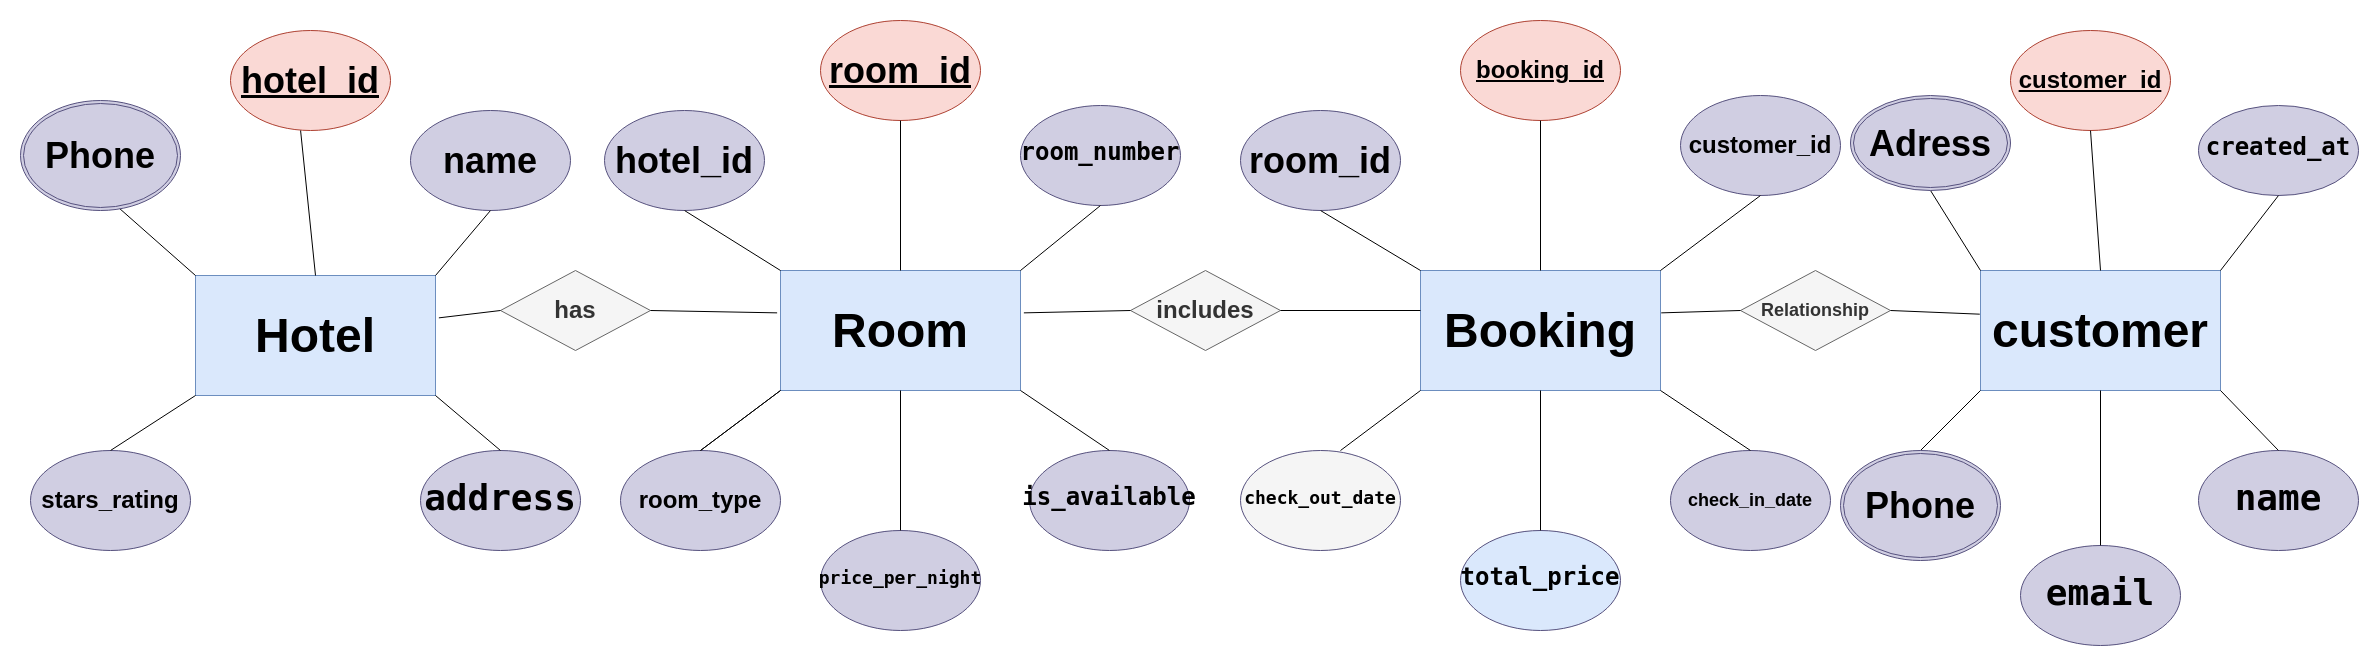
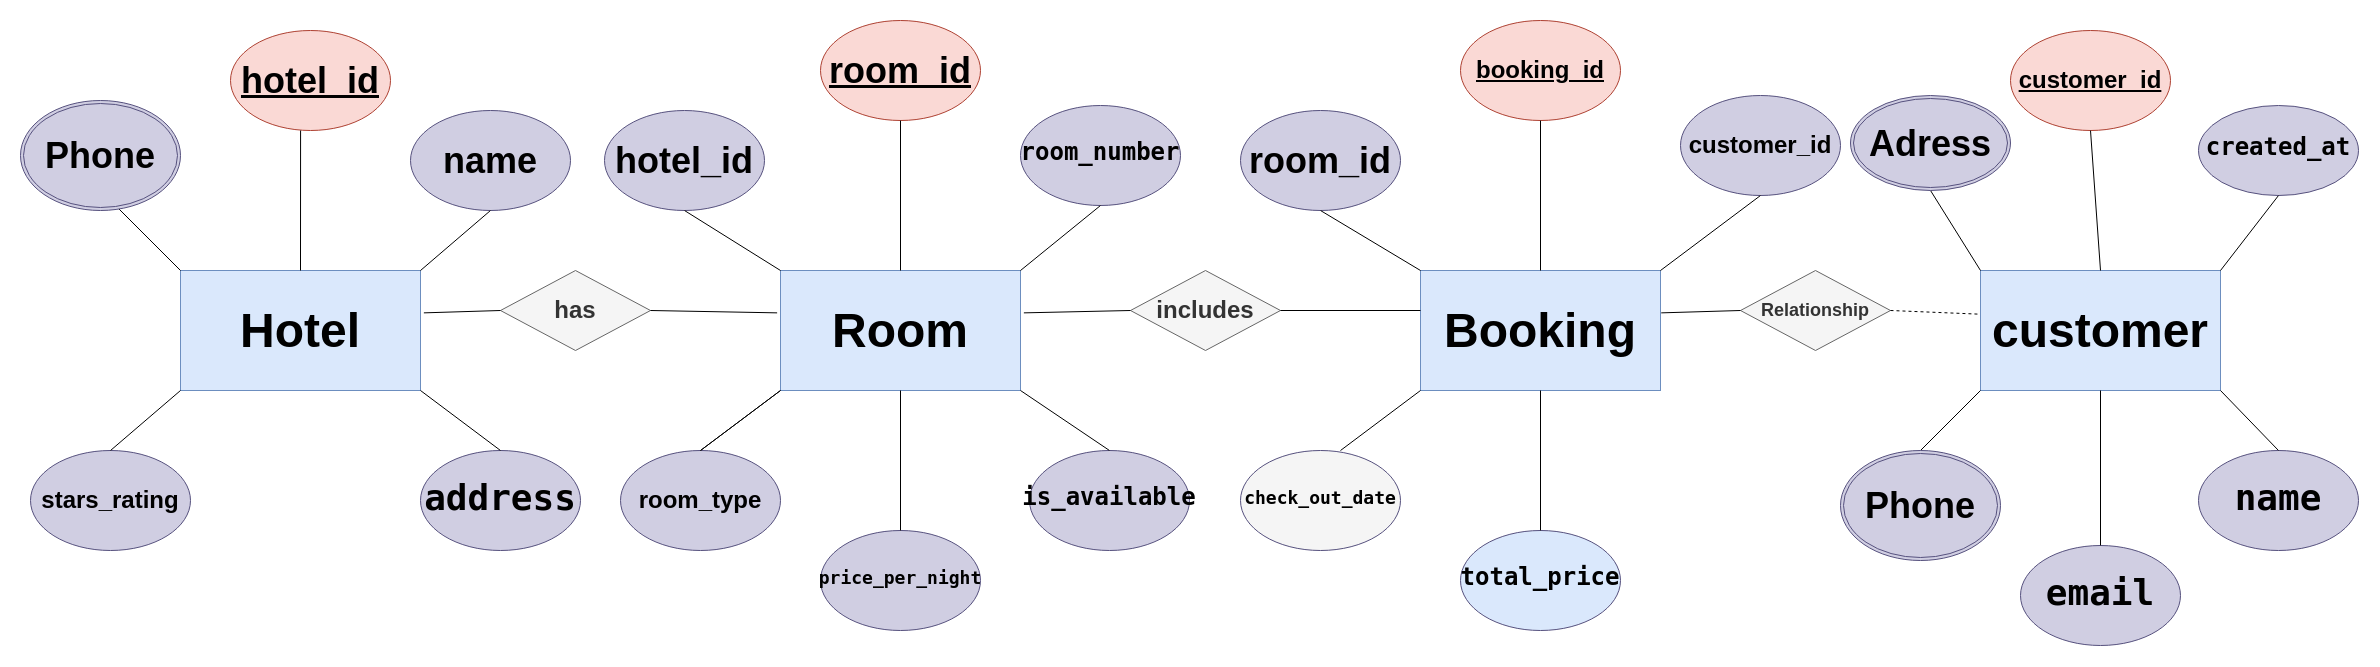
edge "Relationship" -- "customer": style solid -> dashed
node "Hotel": moved (316, 336) -> (301, 331)
edge "Booking" -- "check_in_date": removed
node "check_in_date": removed
